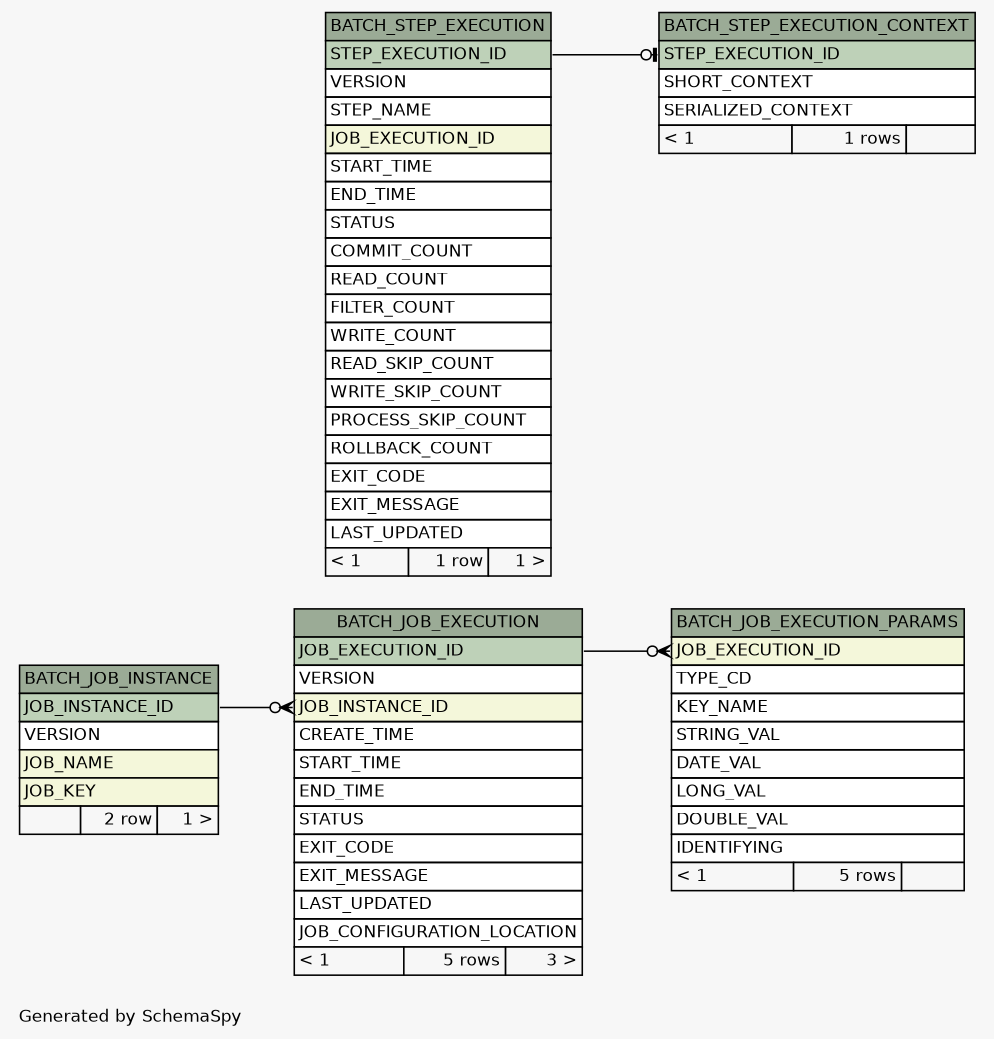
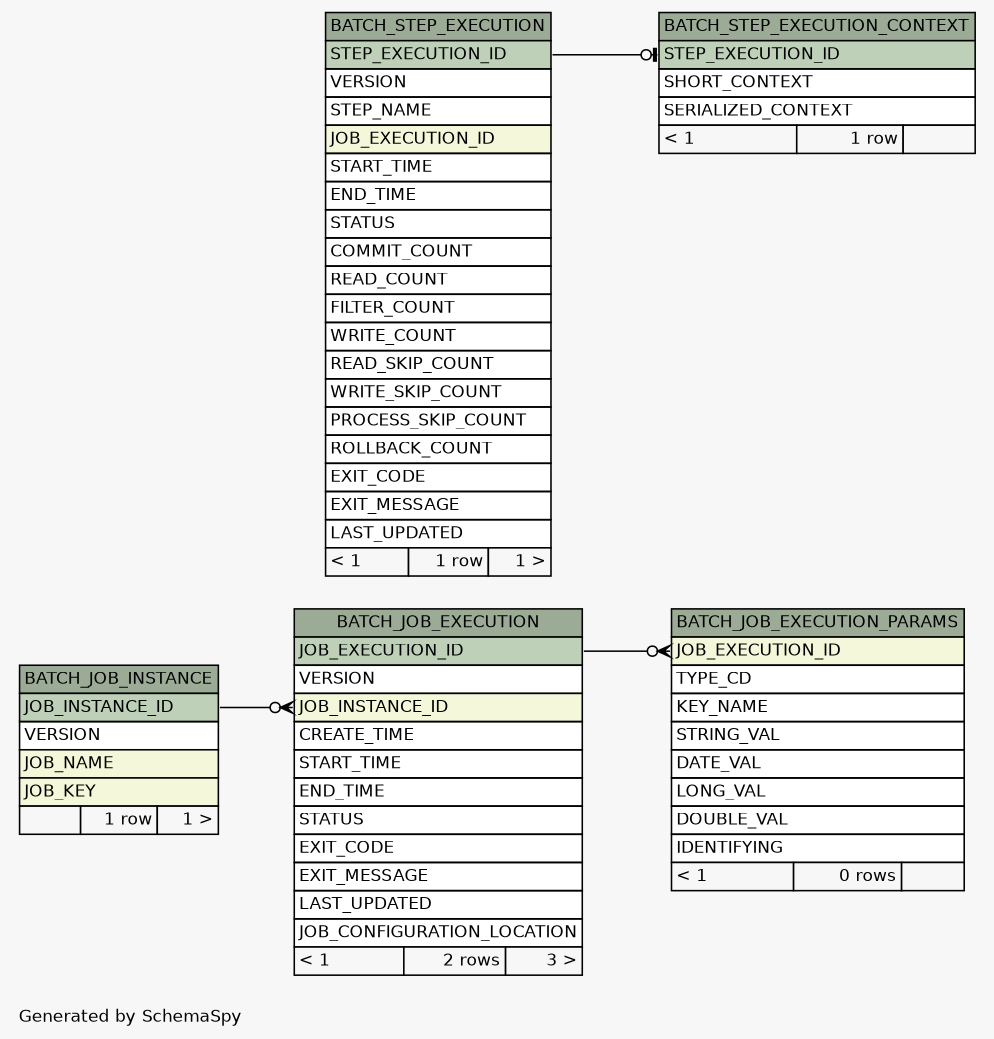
node "BATCH_STEP_EXECUTION_CONTEXT": text "1 rows" -> "1 row"
node "BATCH_JOB_INSTANCE": text "2 row" -> "1 row"
node "BATCH_JOB_EXECUTION_PARAMS": text "5 rows" -> "0 rows"
node "BATCH_JOB_EXECUTION": text "5 rows" -> "2 rows"
